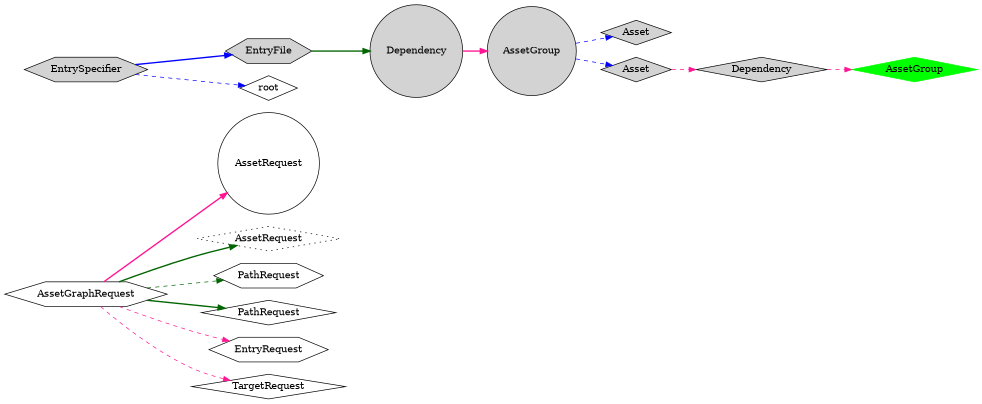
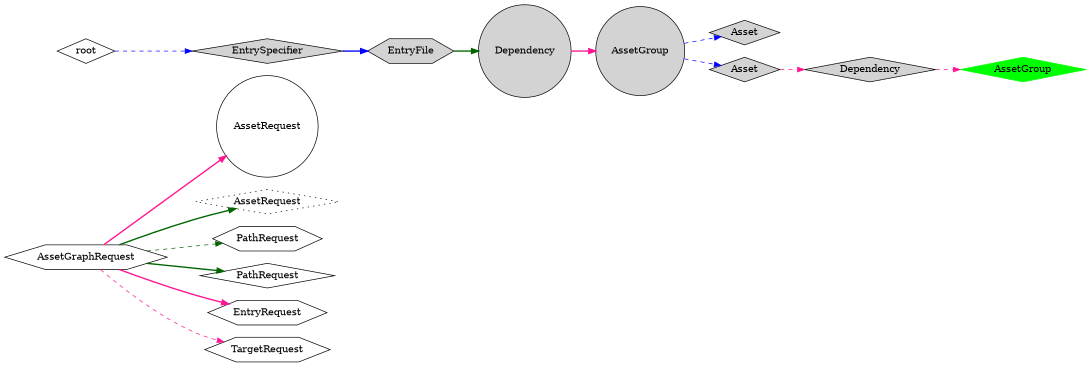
node "EntrySpecifier": shape hexagon -> diamond
edge "EntrySpecifier" -> "root": reversed
edge "AssetGraphRequest" -> "EntryRequest": style dashed -> bold
node "TargetRequest": shape diamond -> hexagon
